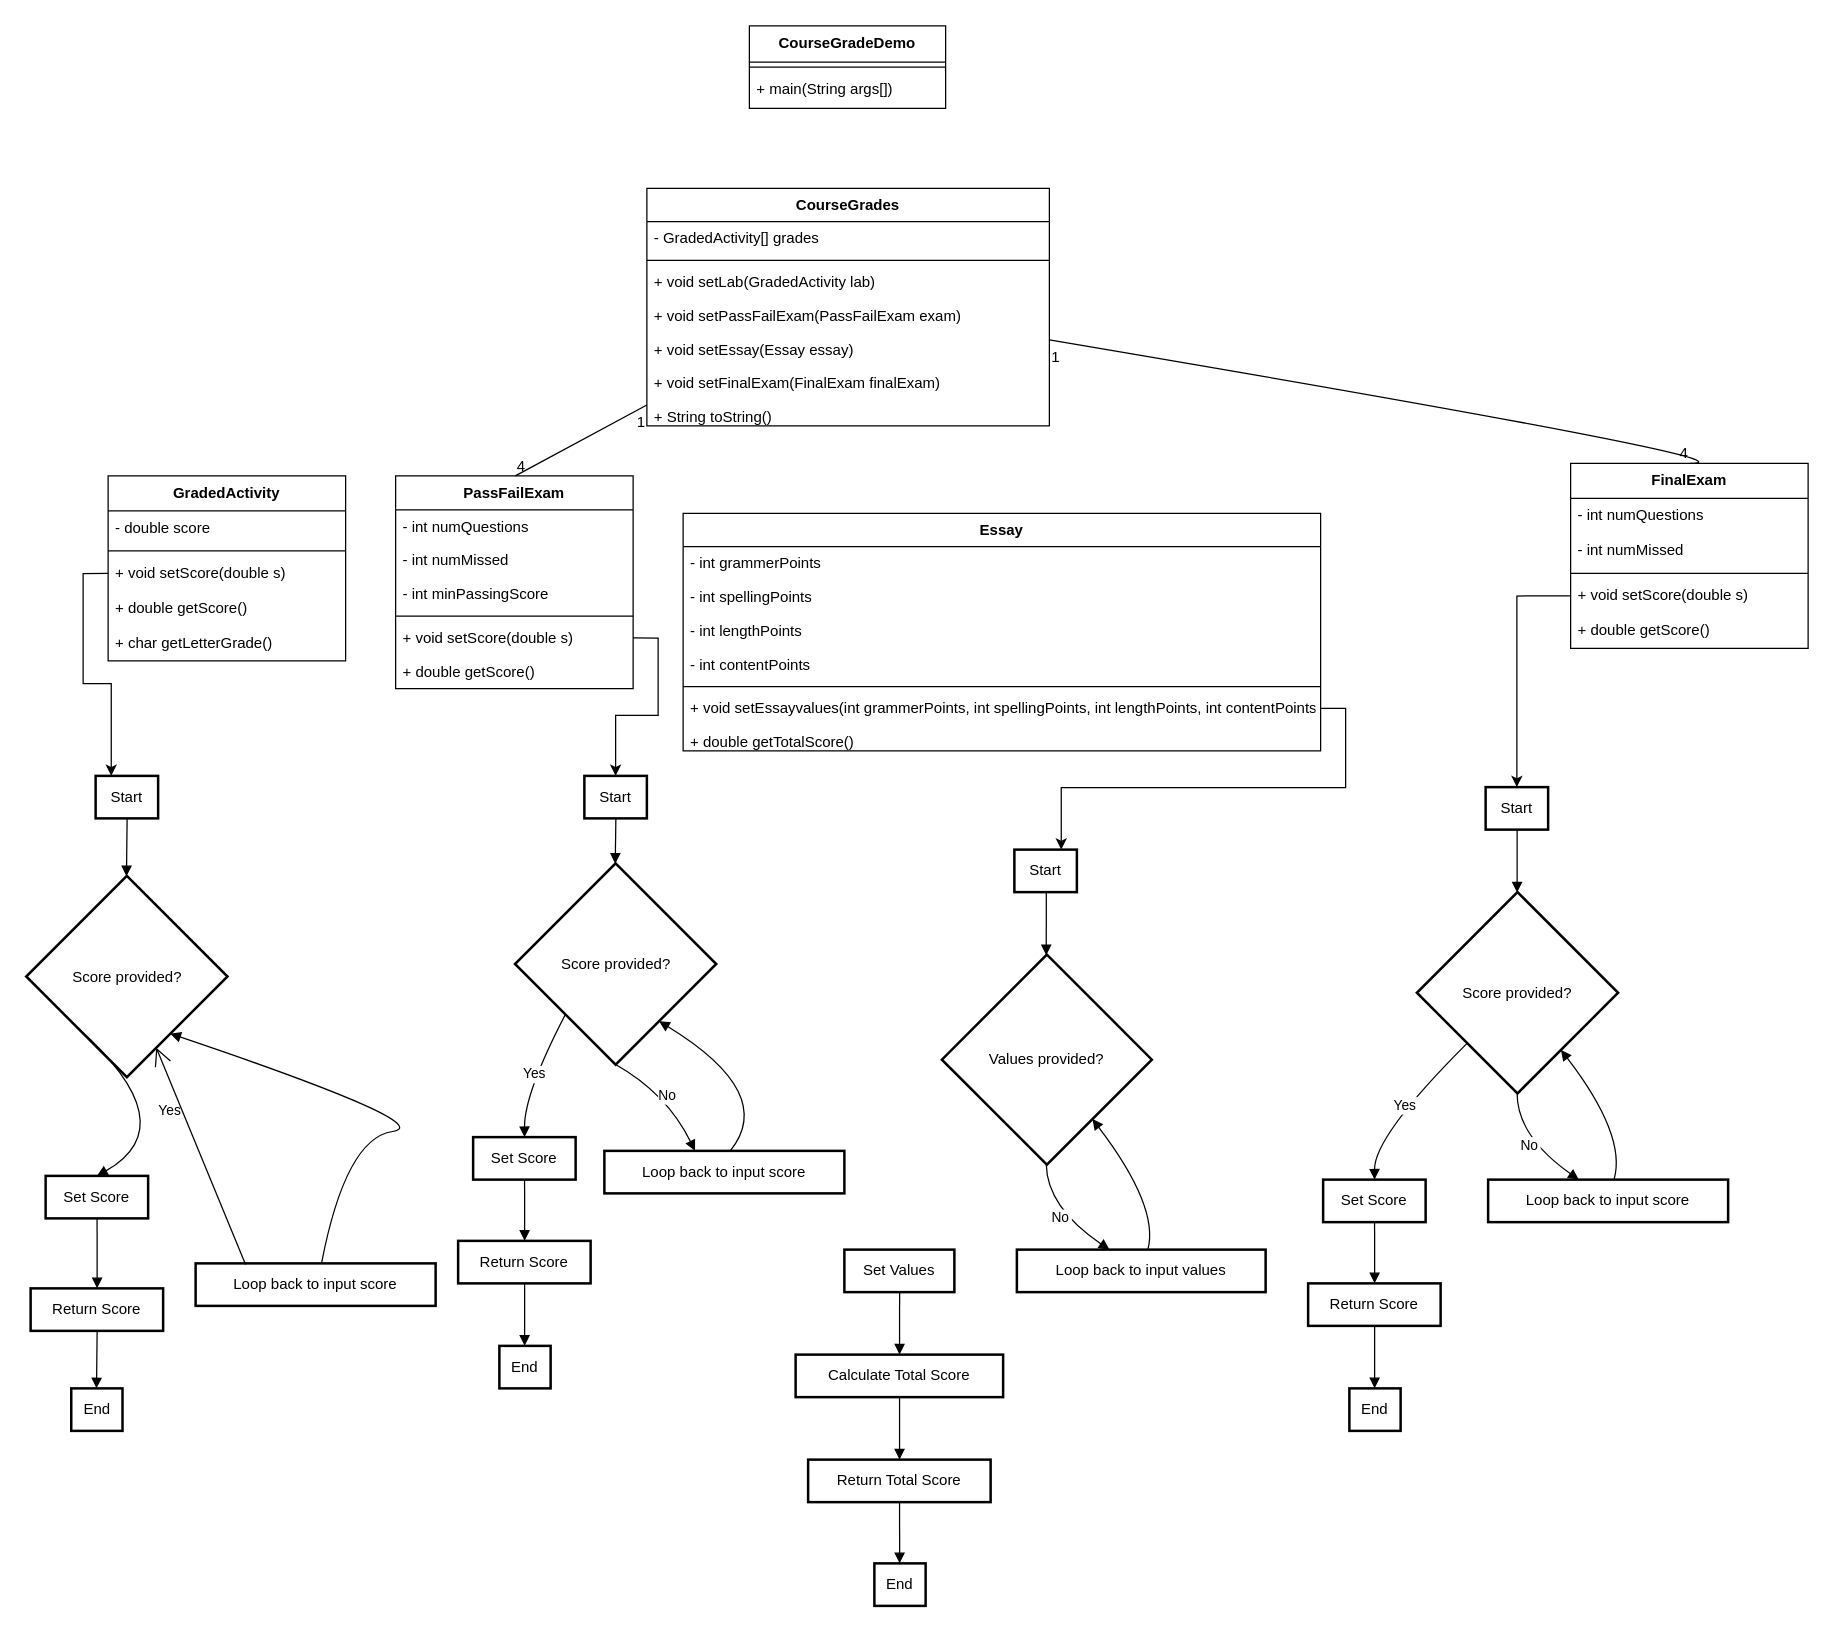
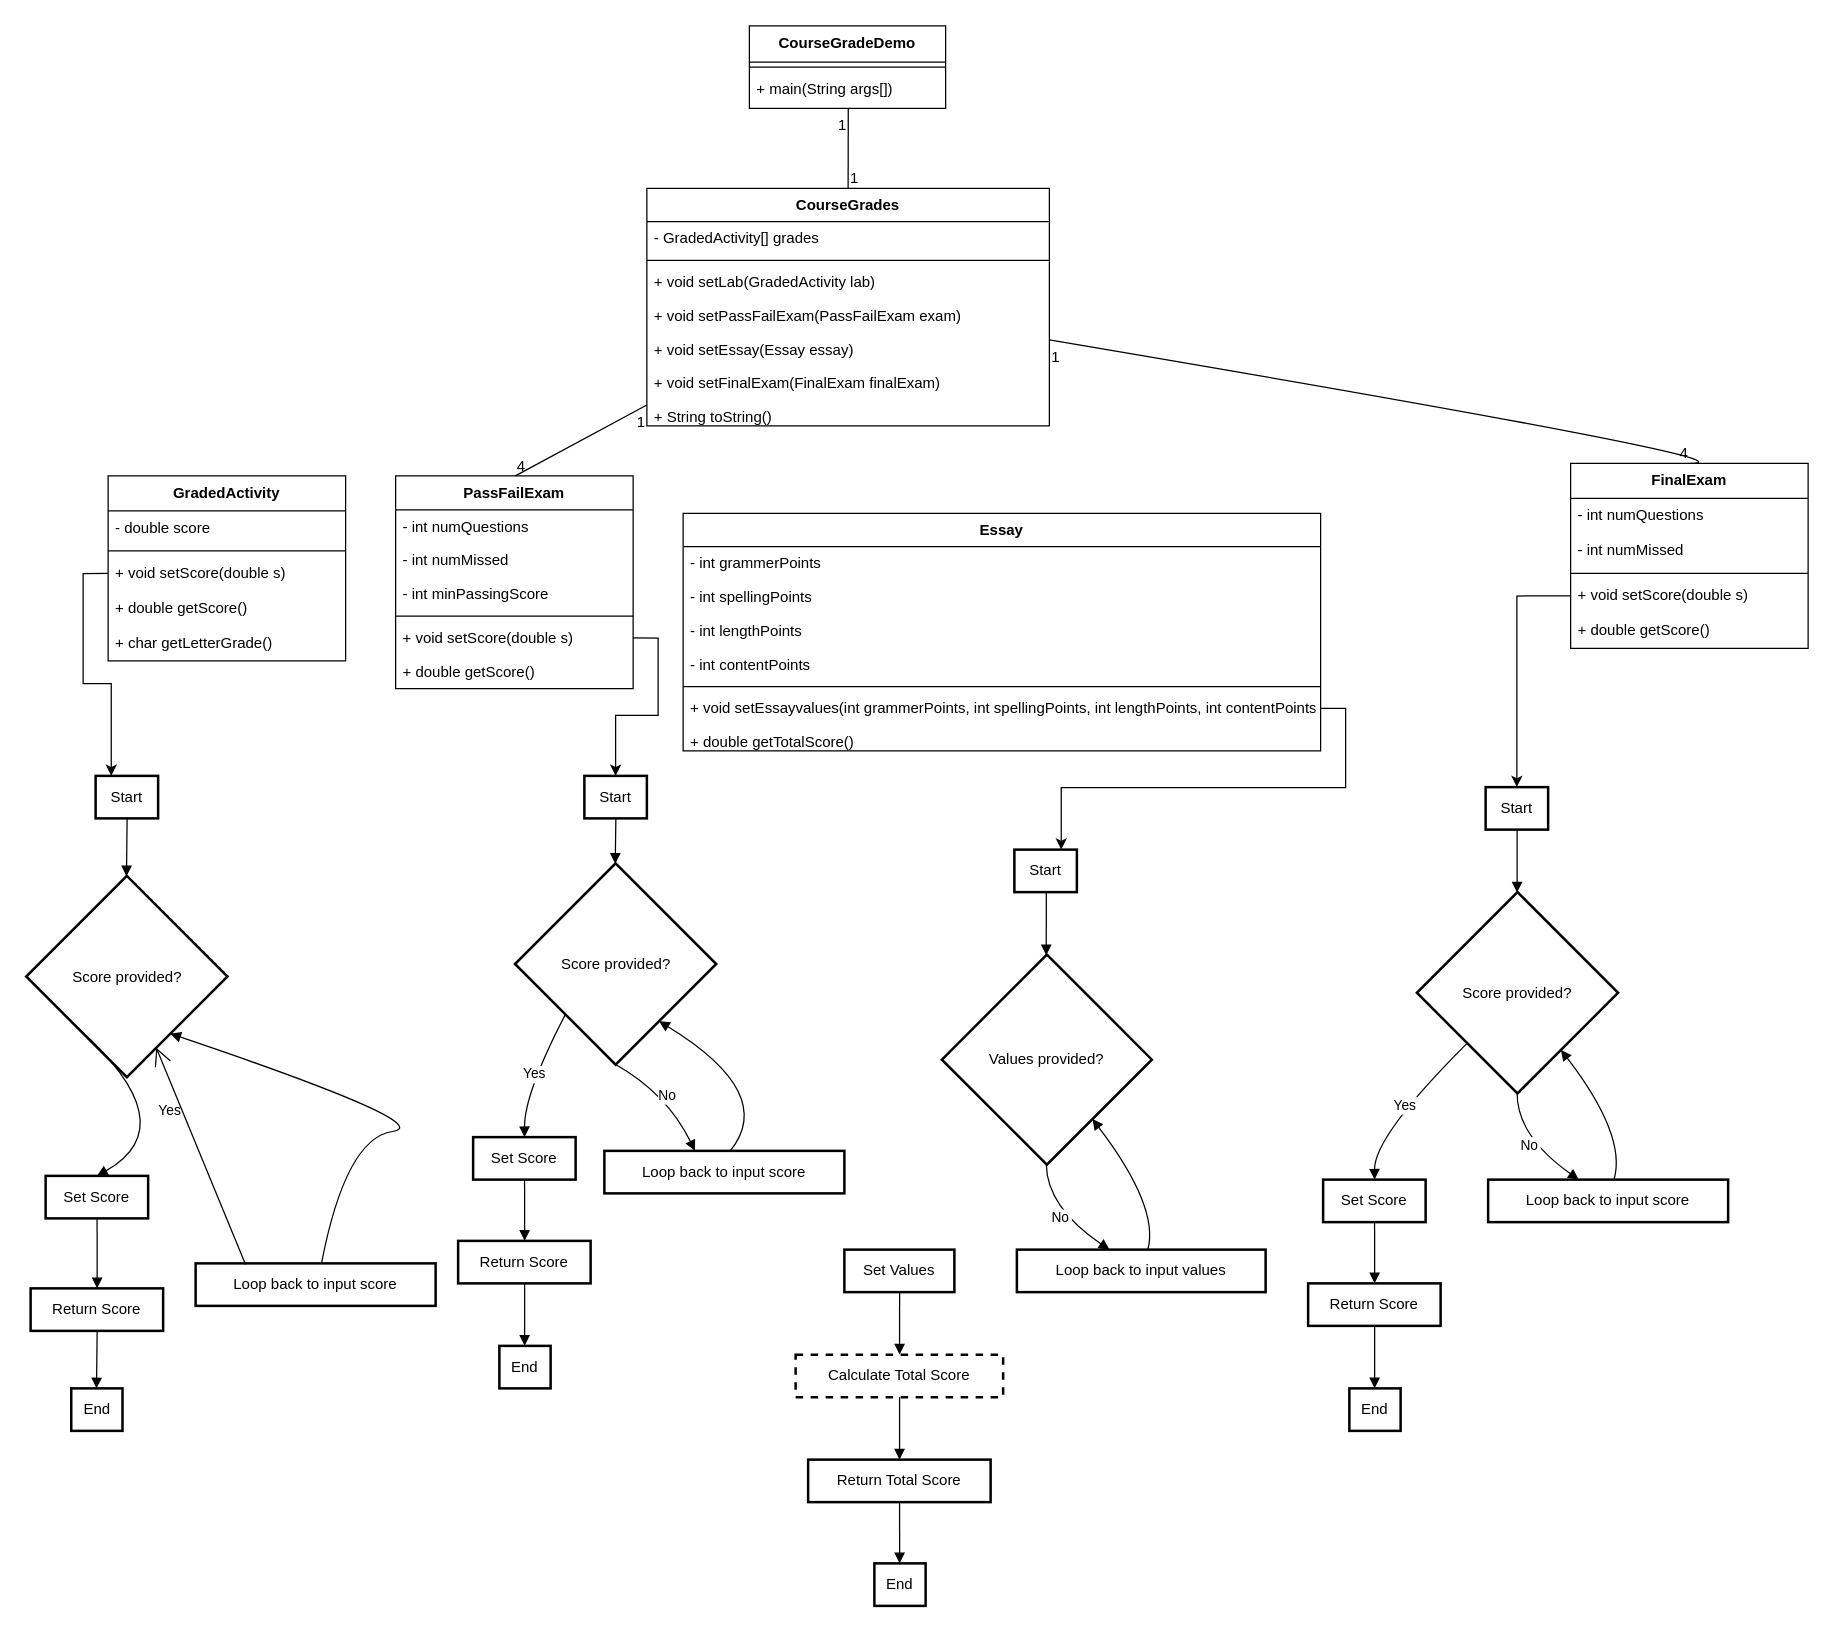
edge "CourseGradeDemo" -- "CourseGrades": added, labels "1", "1"
node "Calculate Total Score": style solid -> dashed
